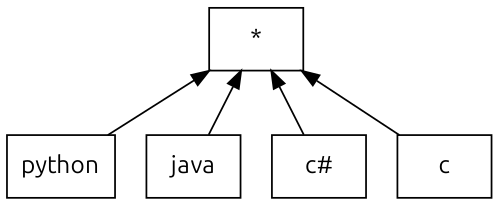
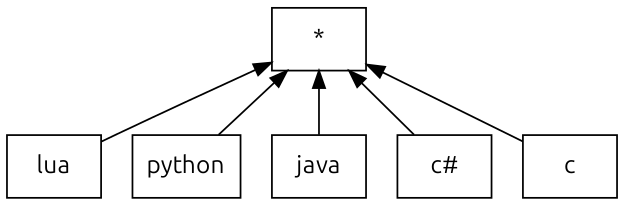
node "lua": added
